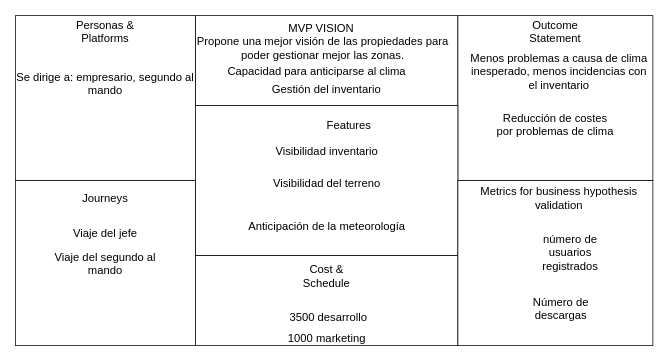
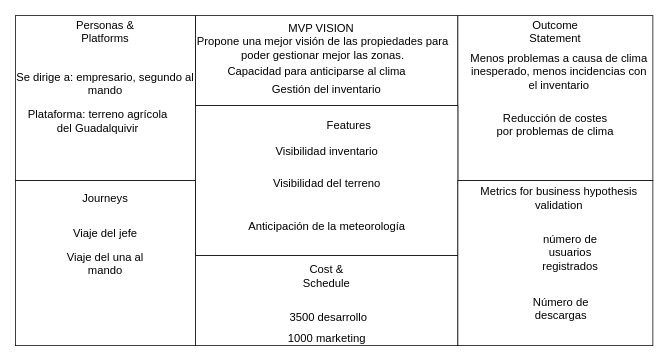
node "Plataforma: terreno agrícola del Guadalquivir": added
node "Viaje del segundo al mando": label "Viaje del segundo al mando" -> "Viaje del una al mando"
